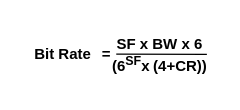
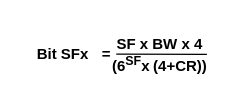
node "SF x BW x 6": label "SF x BW x 6" -> "SF x BW x 4"
node "Bit Rate": label "Bit Rate" -> "Bit SFx"
